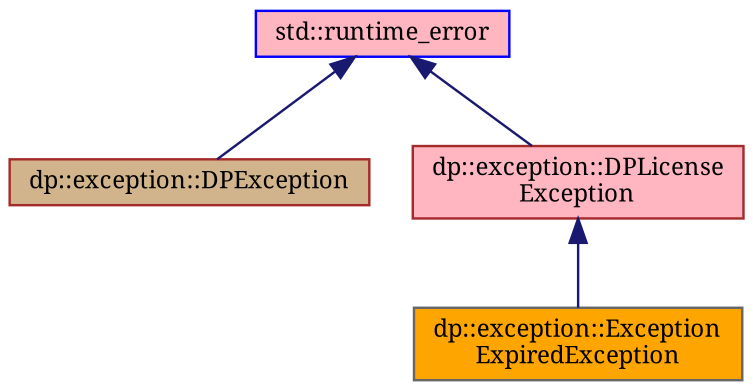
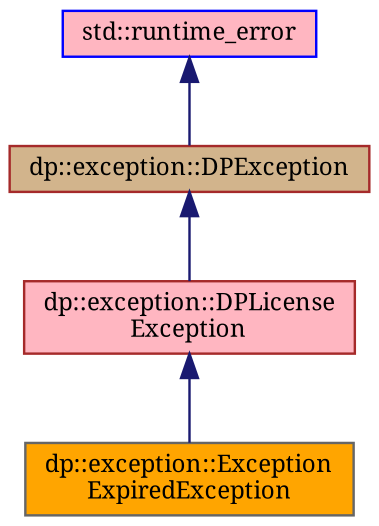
edge "dp::exception::DPLicense Exception" -> "std::runtime_error": now "dp::exception::DPLicense Exception" -> "dp::exception::DPException"
